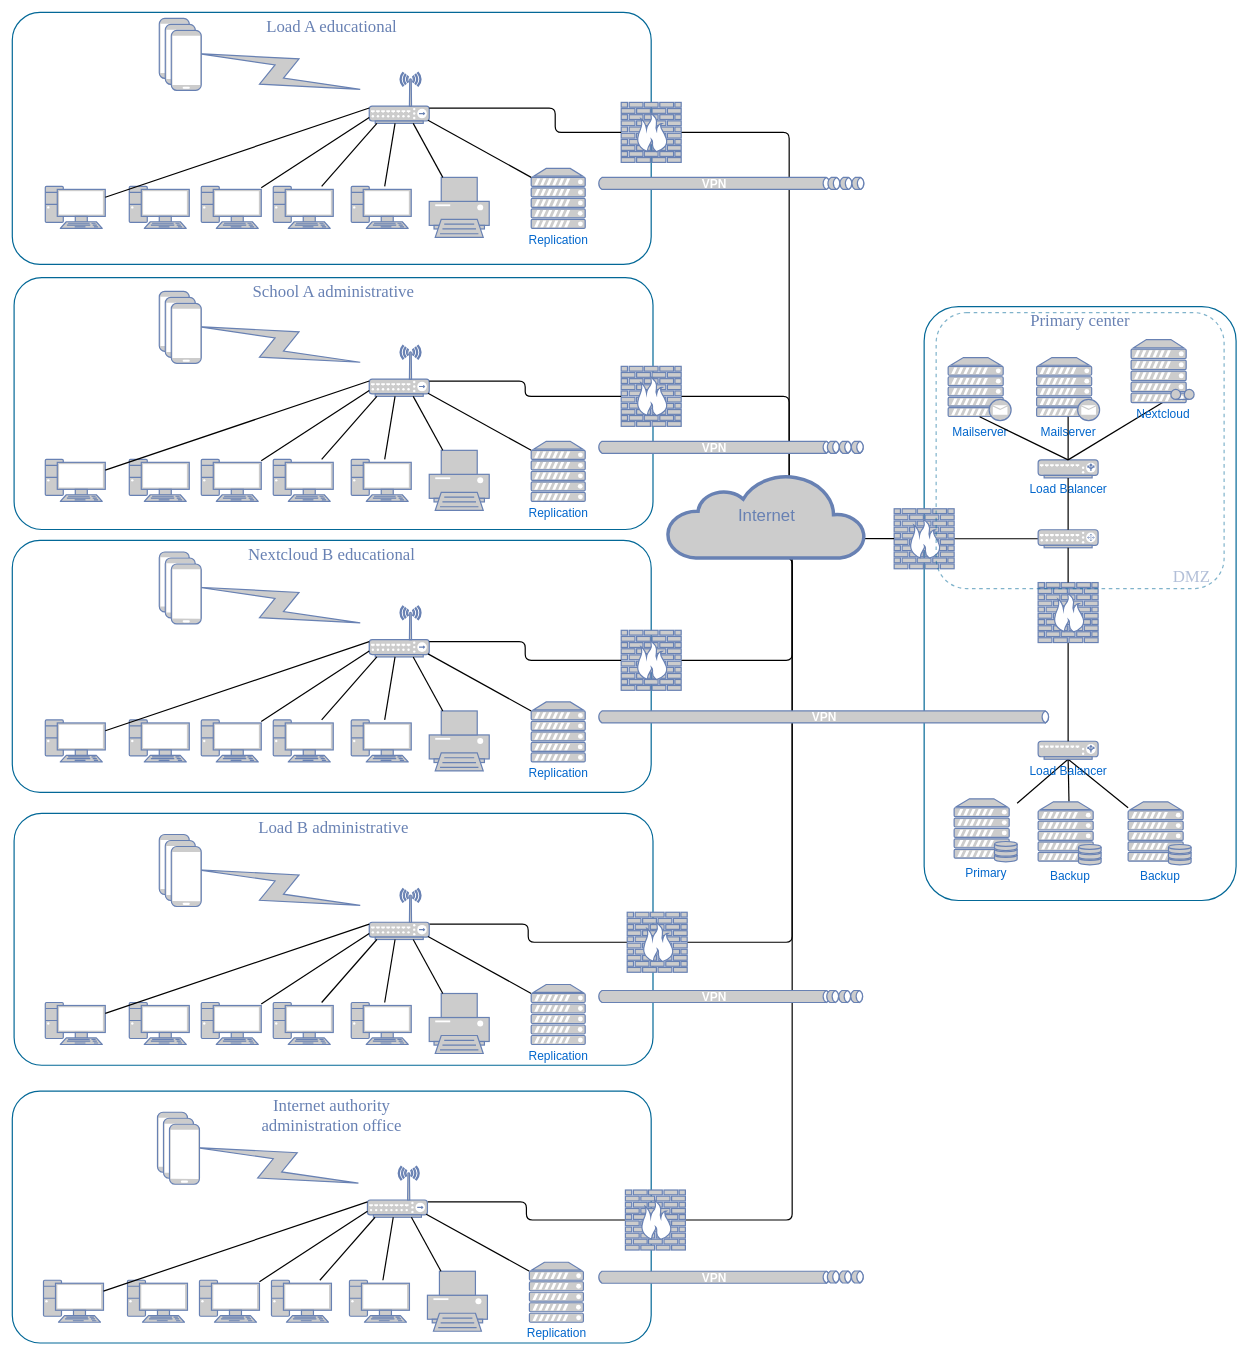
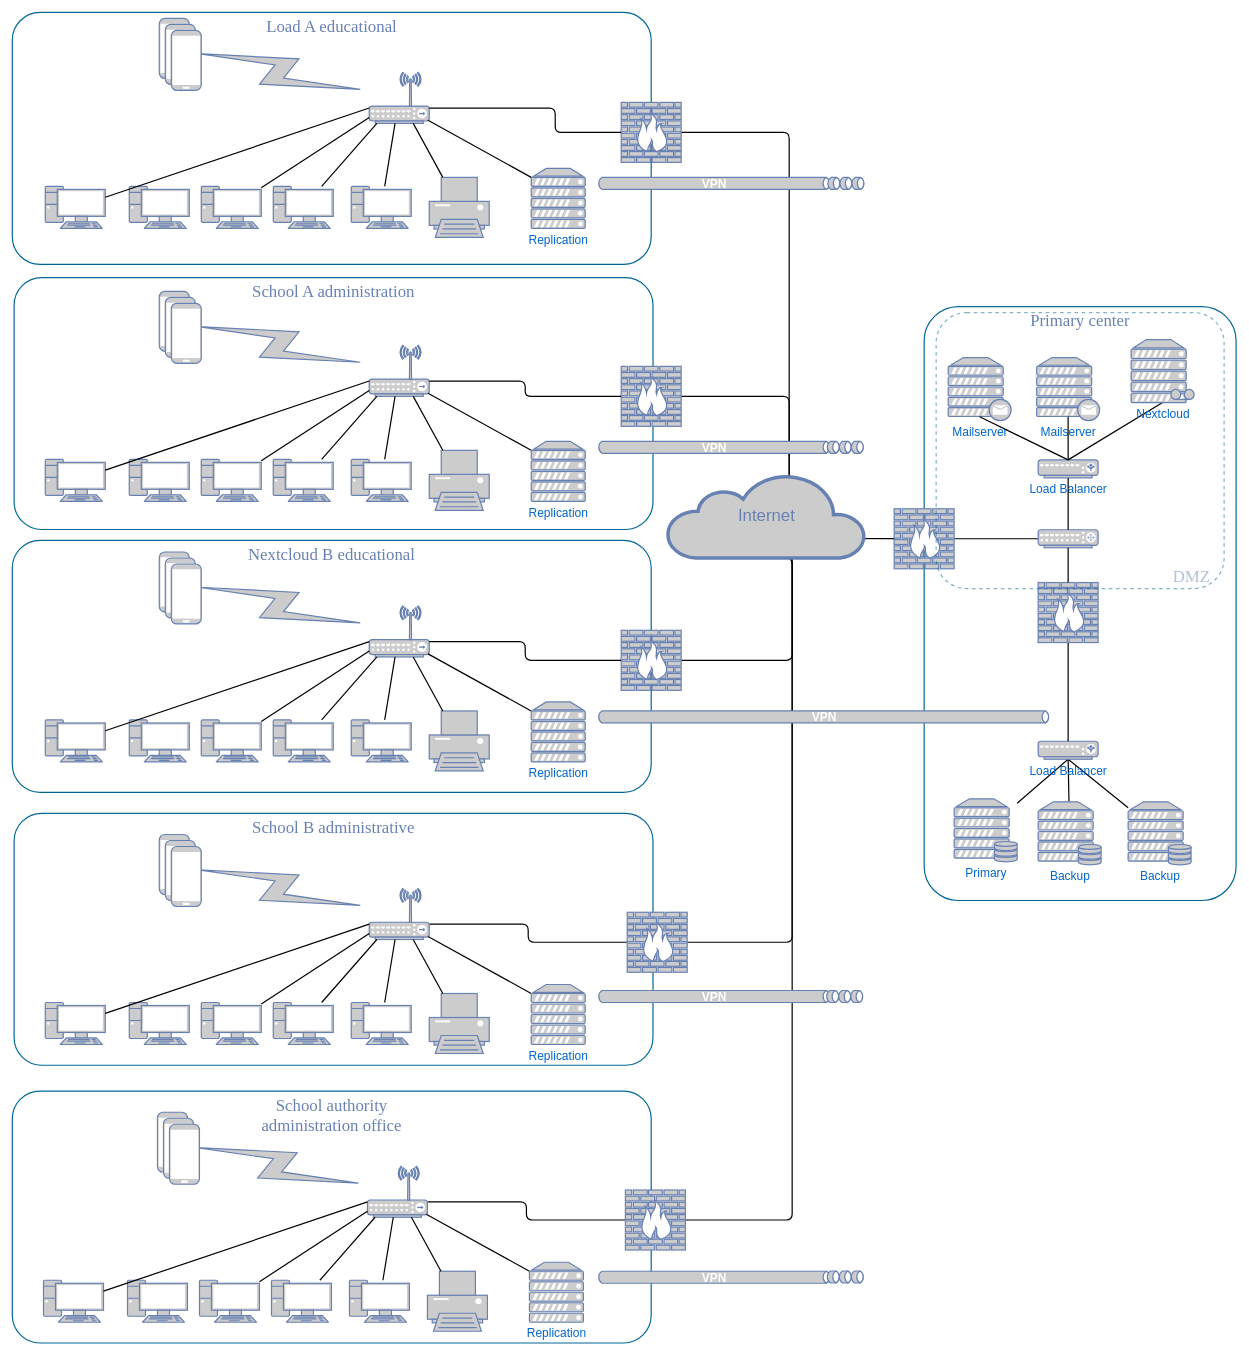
node "School A administrative": label "School A administrative" -> "School A administration"
node "Load B administrative": label "Load B administrative" -> "School B administrative"
node "Internet authority administration office": label "Internet authority administration office" -> "School authority administration office"
